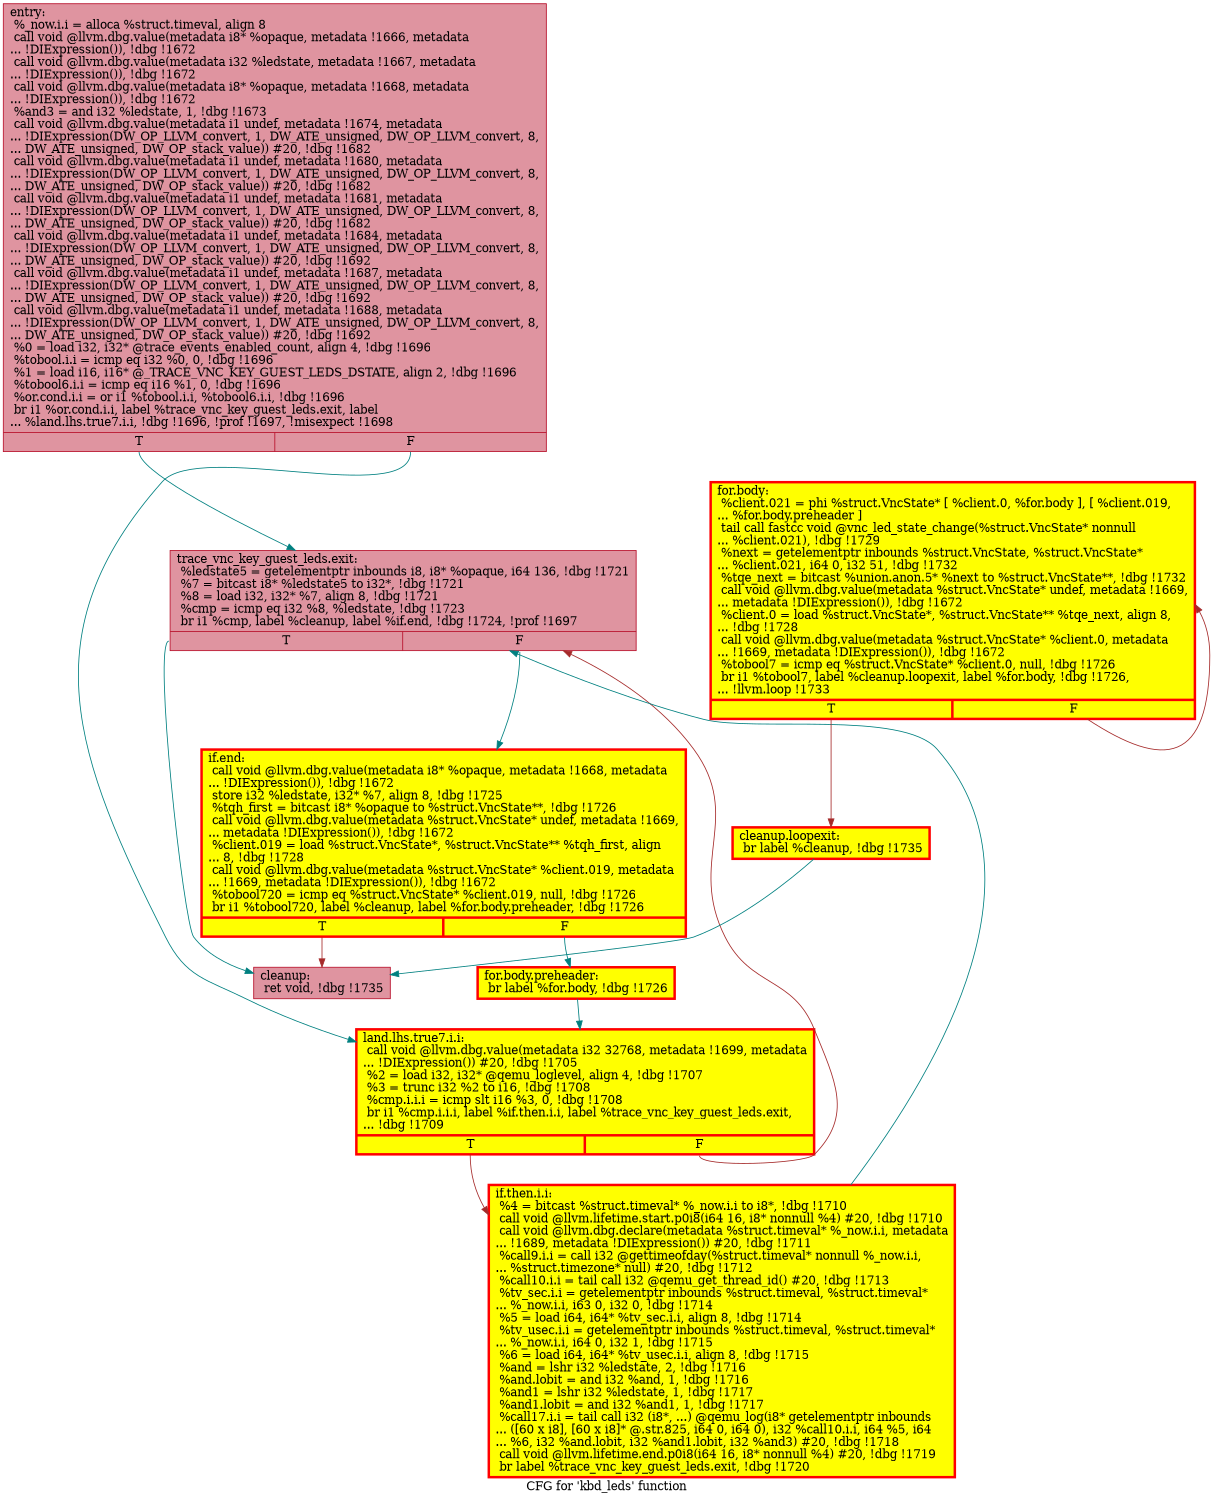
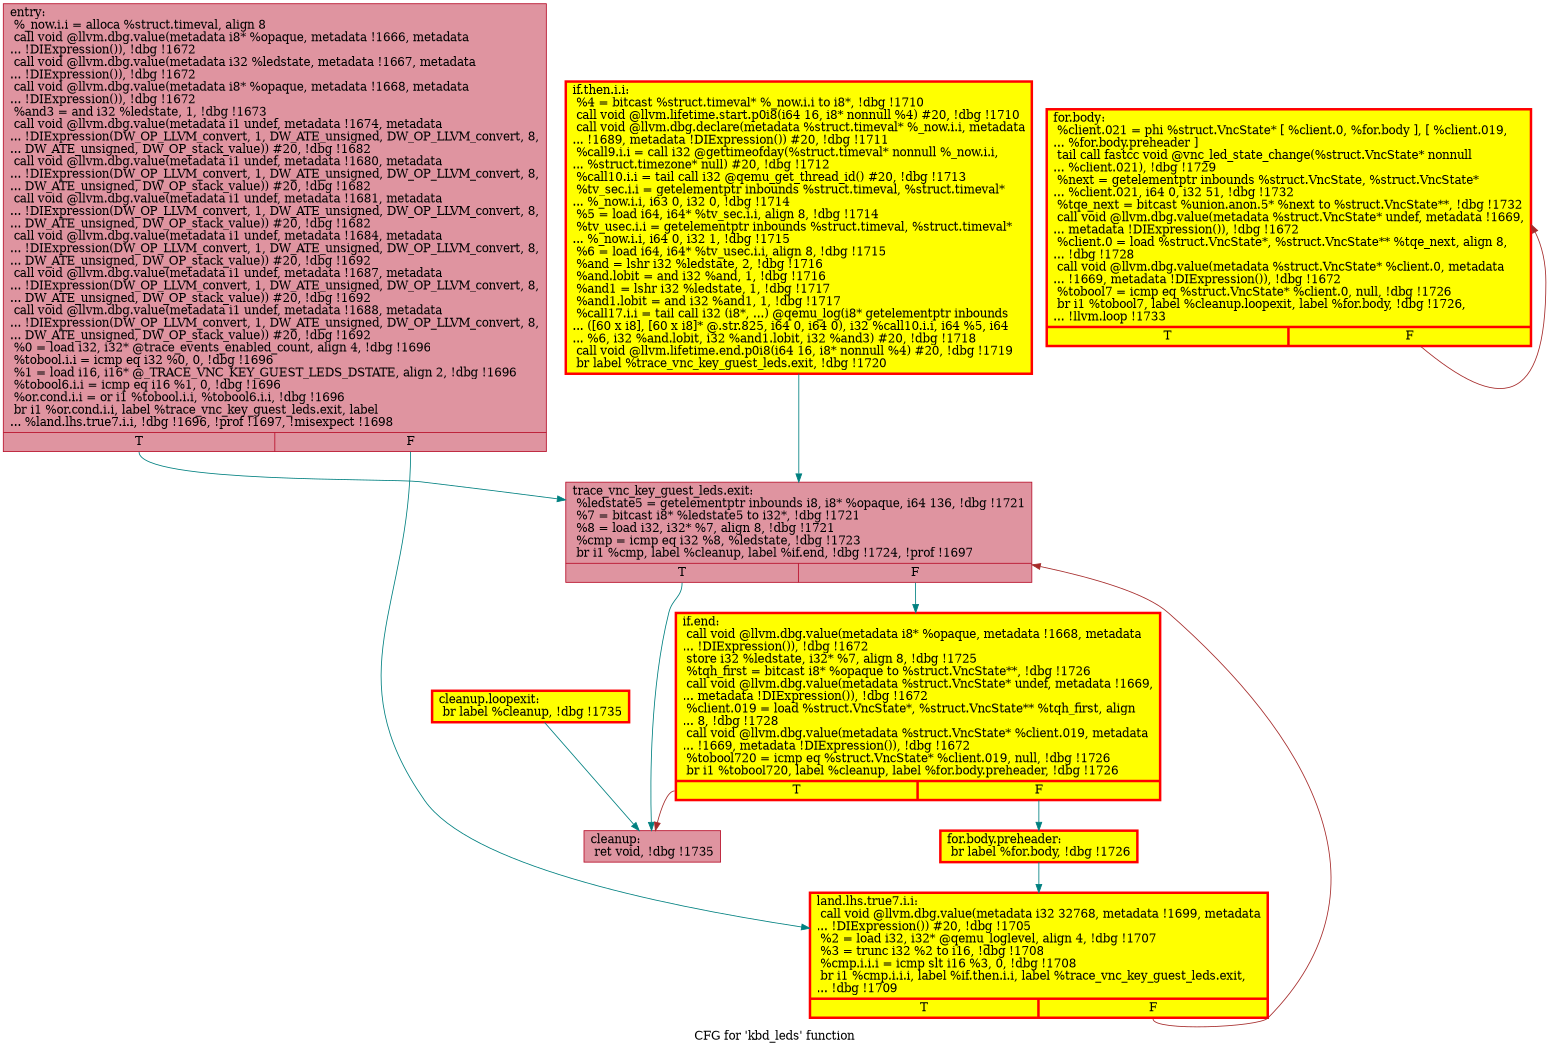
edge "for.body:" -> "cleanup.loopexit:": removed
edge "land.lhs.true7.i.i:" -> "if.then.i.i:": removed
